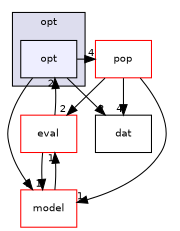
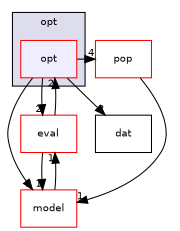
node "opt": color black -> red
edge "pop" -> "dat": removed
edge "pop" -> "eval": now "opt" -> "eval"
